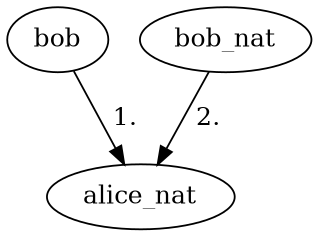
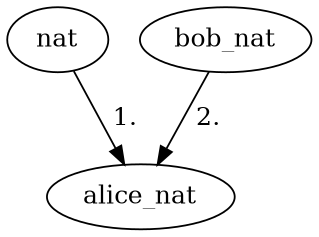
node "bob": label "bob" -> "nat"
